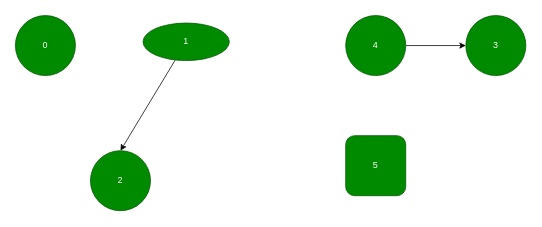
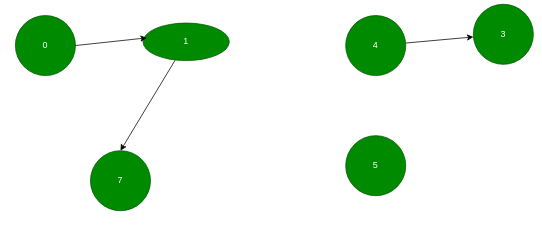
edge "0" -> "1": added
node "3": moved (495, 45) -> (503, 34)
node "5": shape rounded rectangle -> ellipse
node "2": label "2" -> "7"
